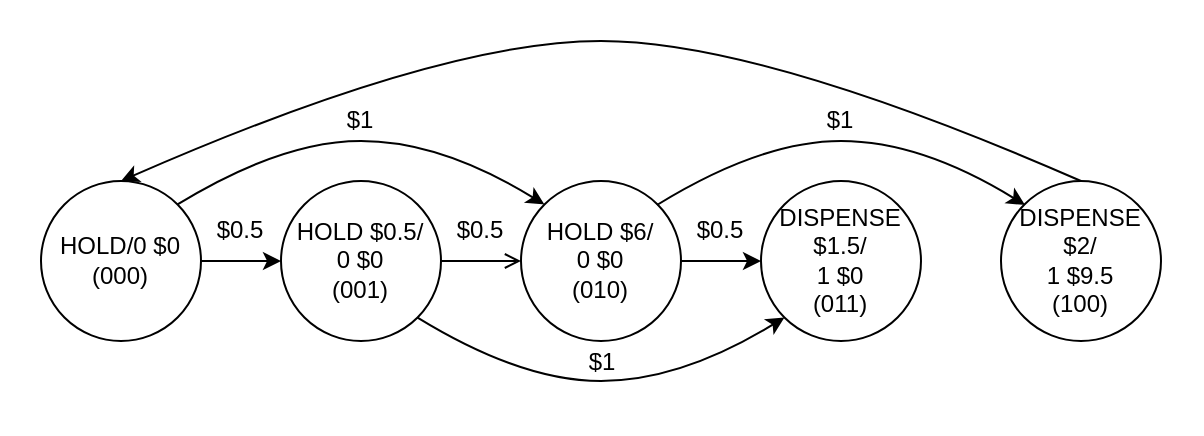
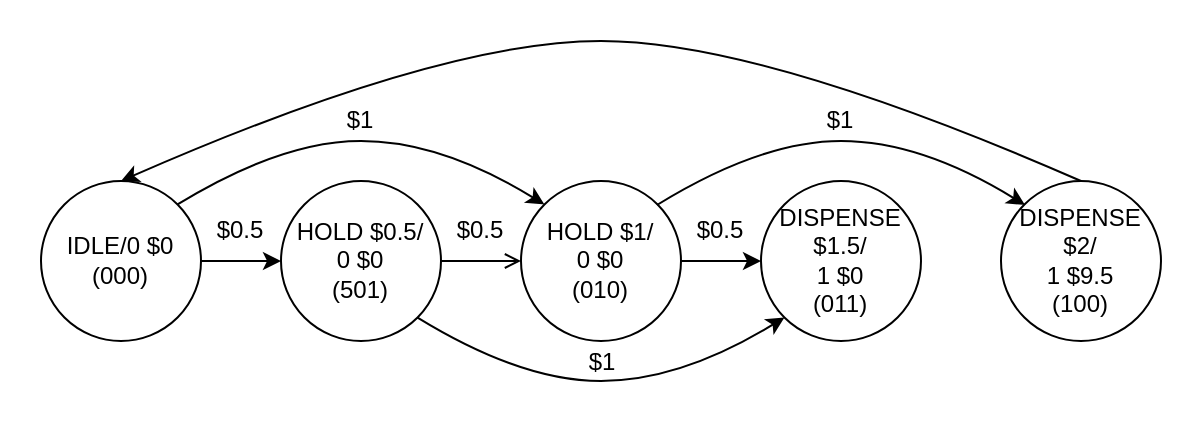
node "HOLD/0 $0 (000)": label "HOLD/0 $0 (000)" -> "IDLE/0 $0 (000)"
node "HOLD $0.5/ 0 $0 (001)": label "HOLD $0.5/ 0 $0 (001)" -> "HOLD $0.5/ 0 $0 (501)"
node "HOLD $6/ 0 $0 (010)": label "HOLD $6/ 0 $0 (010)" -> "HOLD $1/ 0 $0 (010)"
